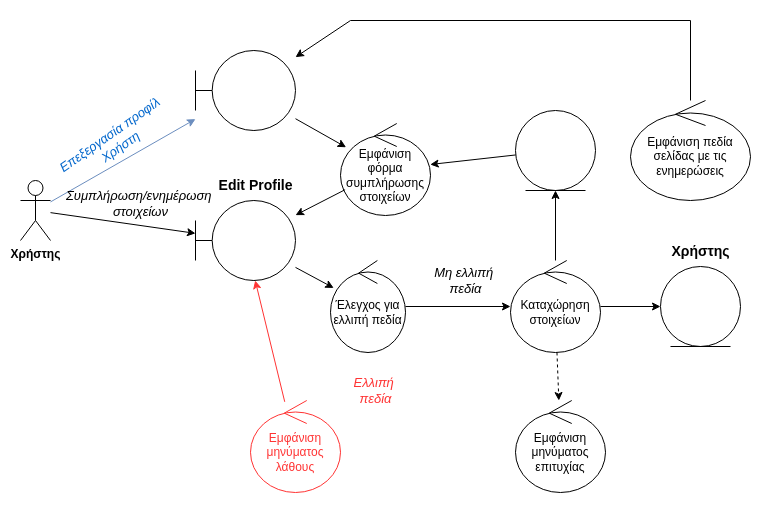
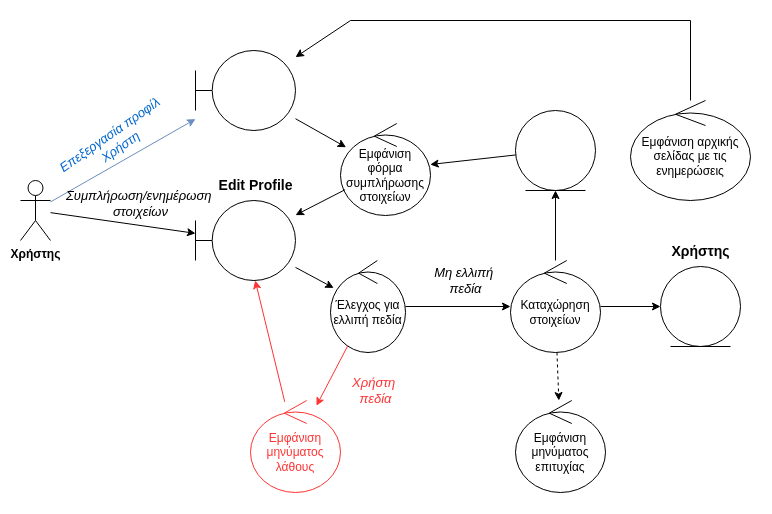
node "Εμφάνιση πεδία σελίδας με τις ενημερώσεις": label "Εμφάνιση πεδία σελίδας με τις ενημερώσεις" -> "Εμφάνιση αρχικής σελίδας με τις ενημερώσεις"
edge "Έλεγχος για ελλιπή πεδία" -> "Εμφάνιση μηνύματος λάθους": added
node "Ελλιπή πεδία": label "Ελλιπή πεδία" -> "Χρήστη πεδία"
